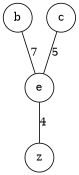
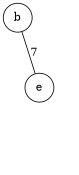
node "c": removed
node "z": removed
